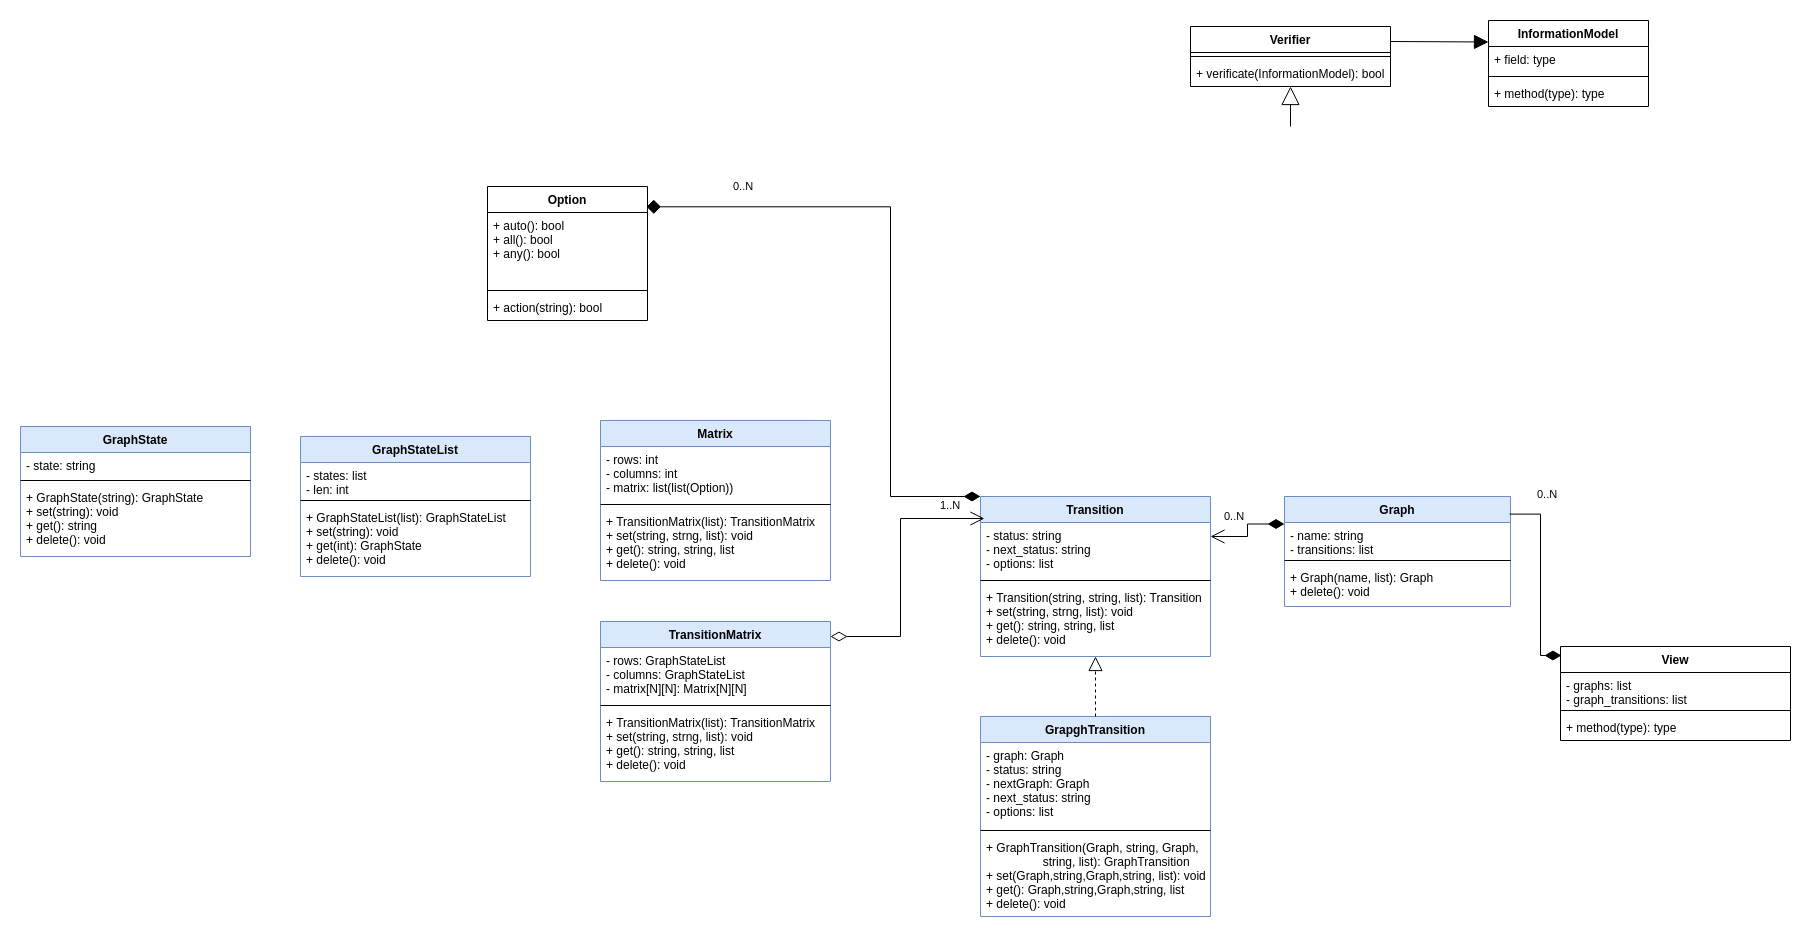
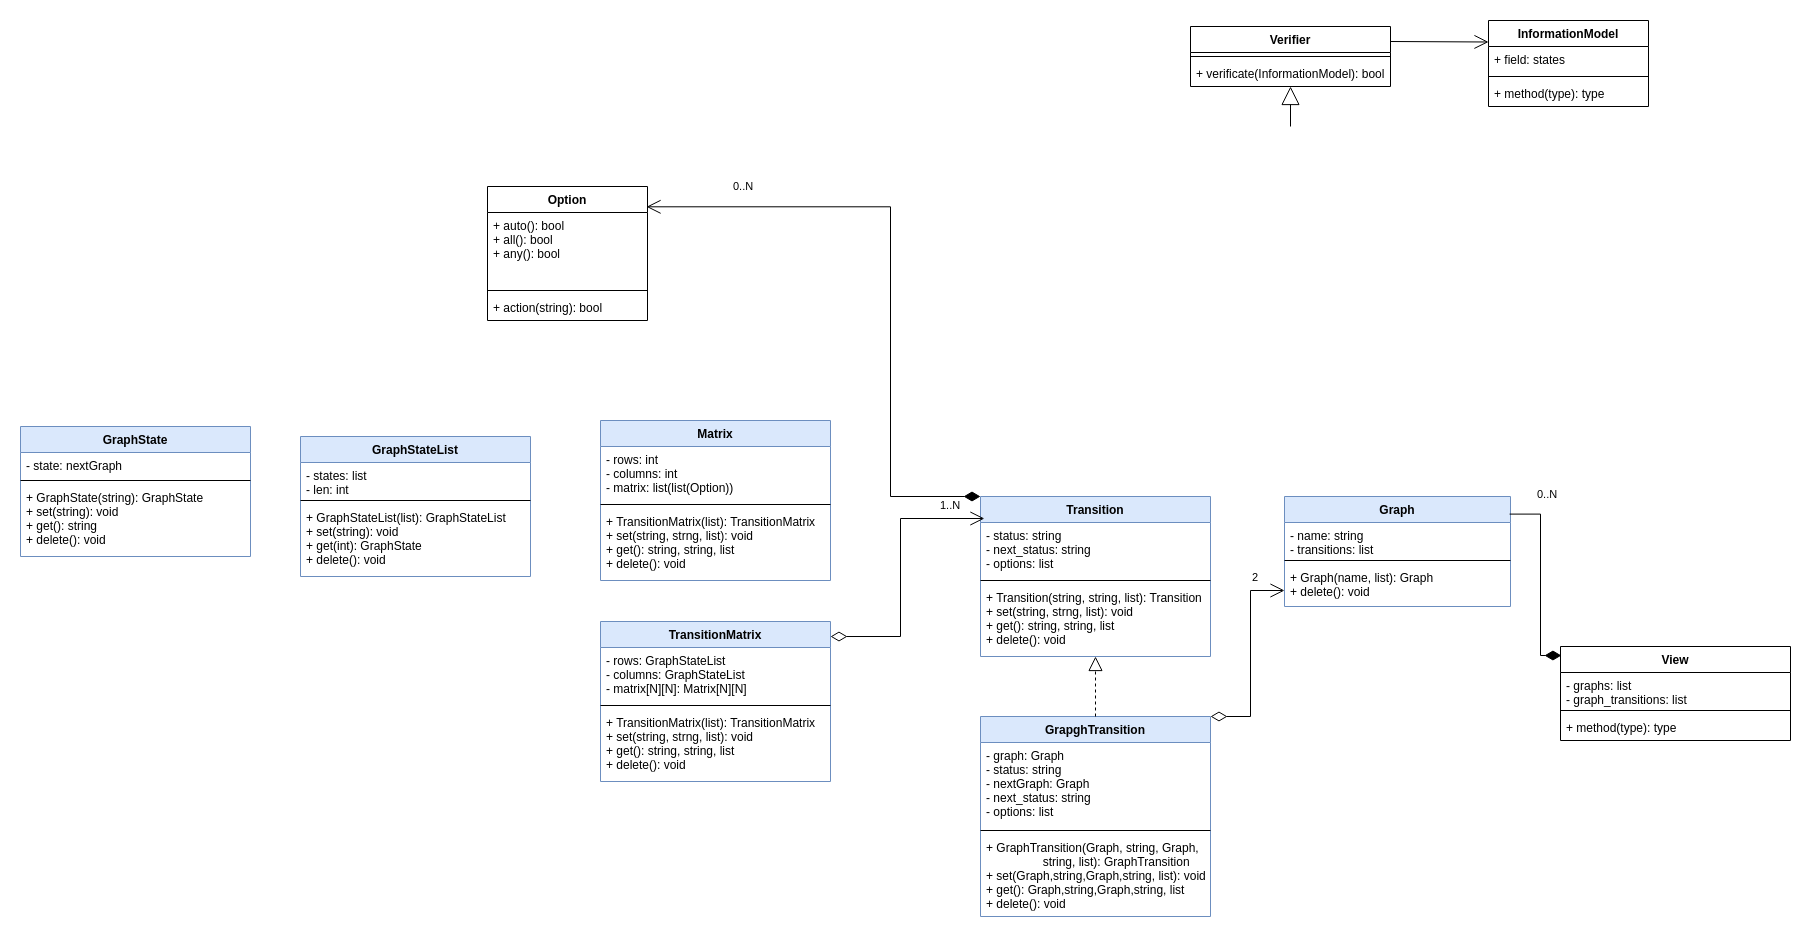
edge "Verifier" -> "InformationModel": arrowhead block -> open
node "+ field: type": label "+ field: type" -> "+ field: states"
edge "+ auto(): bool + all(): bool + any(): bool" -- "Transition": arrowhead diamond -> open
node "- state: string": label "- state: string" -> "- state: nextGraph"
edge "Graph" -- "Transition": removed, label "0..N"
edge "+ Graph(name, list): Graph + delete(): void" -- "GrapghTransition": added, label "2"
